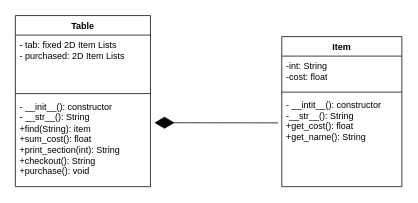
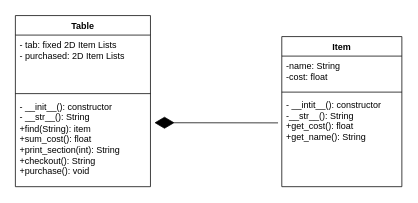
node "-int: String -cost: float": label "-int: String -cost: float" -> "-name: String -cost: float"
